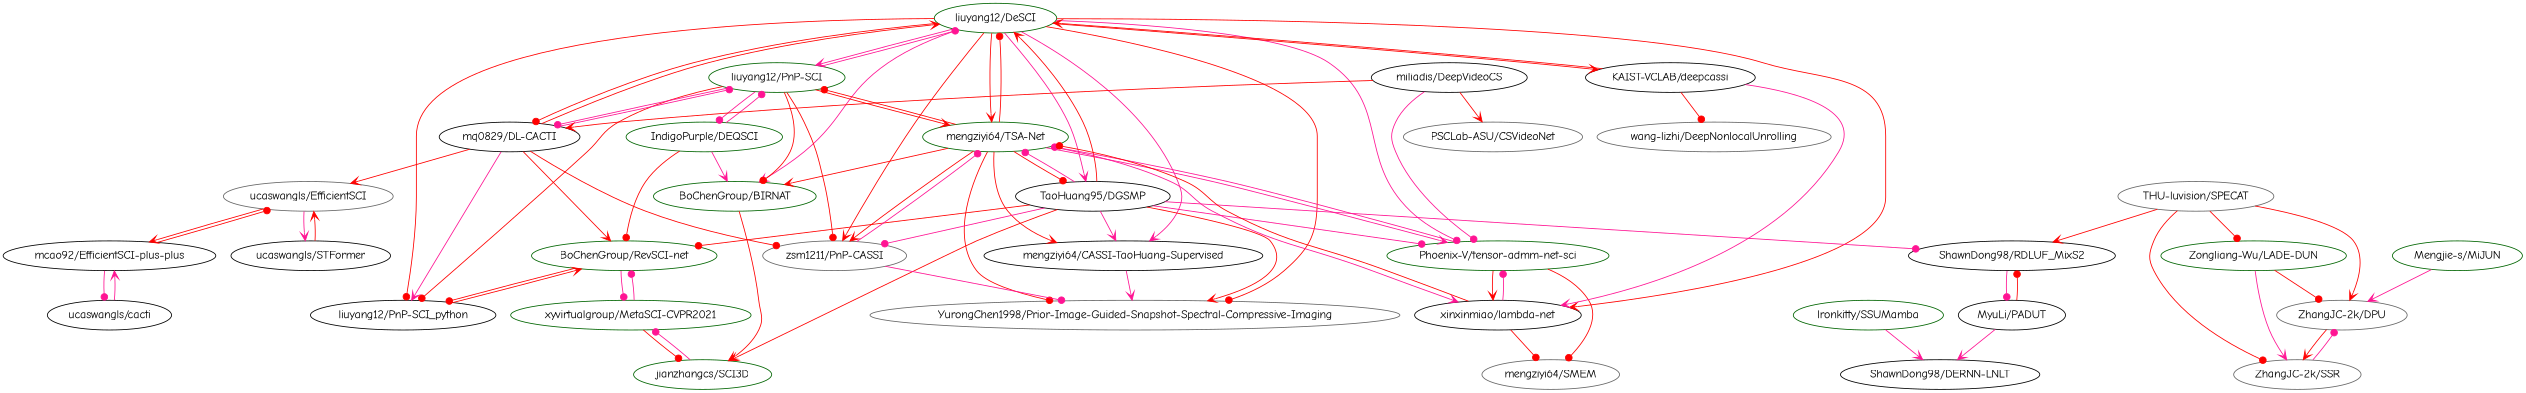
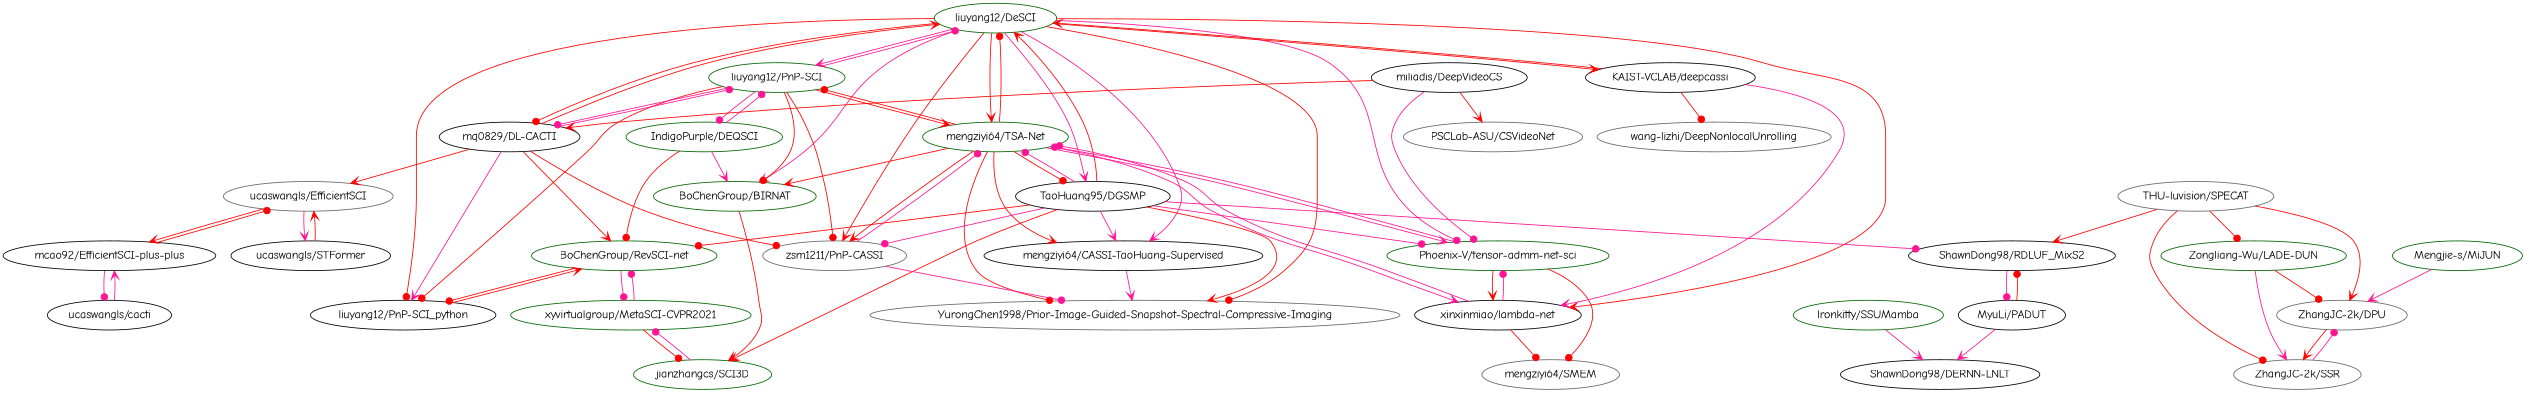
edge "xinxinmiao/lambda-net" -> "mengziyi64/TSA-Net": color red -> deeppink
